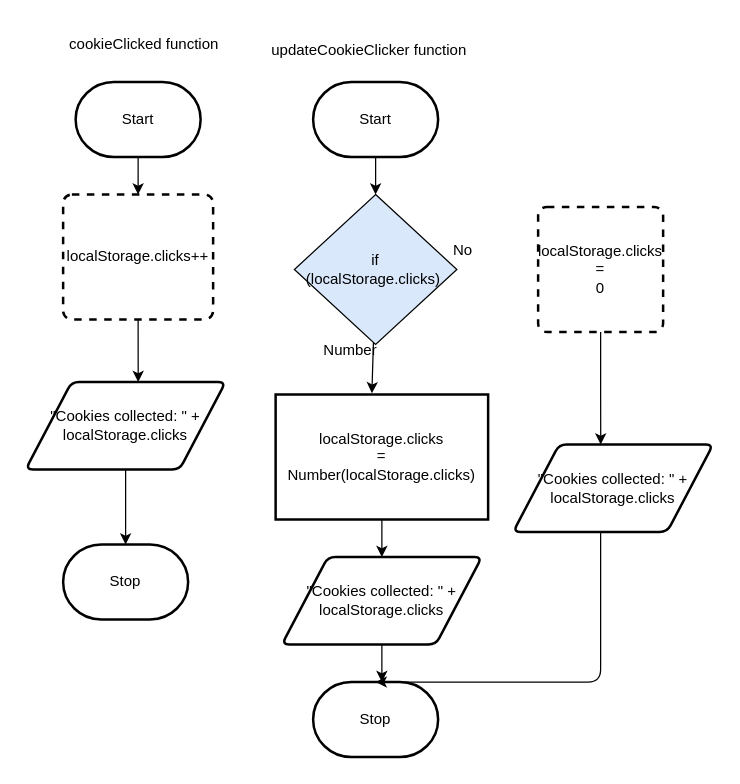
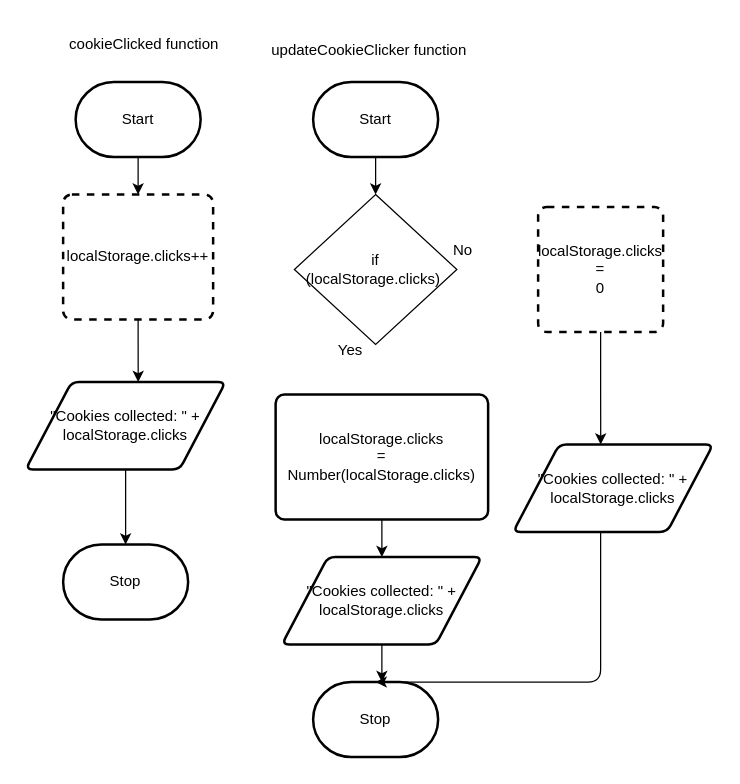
node "if (localStorage.clicks)": fillcolor #dae8fc -> #ffffff
node "Number": label "Number" -> "Yes"
edge "if (localStorage.clicks)" -> "localStorage.clicks = Number(localStorage.clicks)": removed
node "localStorage.clicks = Number(localStorage.clicks)": shape rectangle -> rounded rectangle
